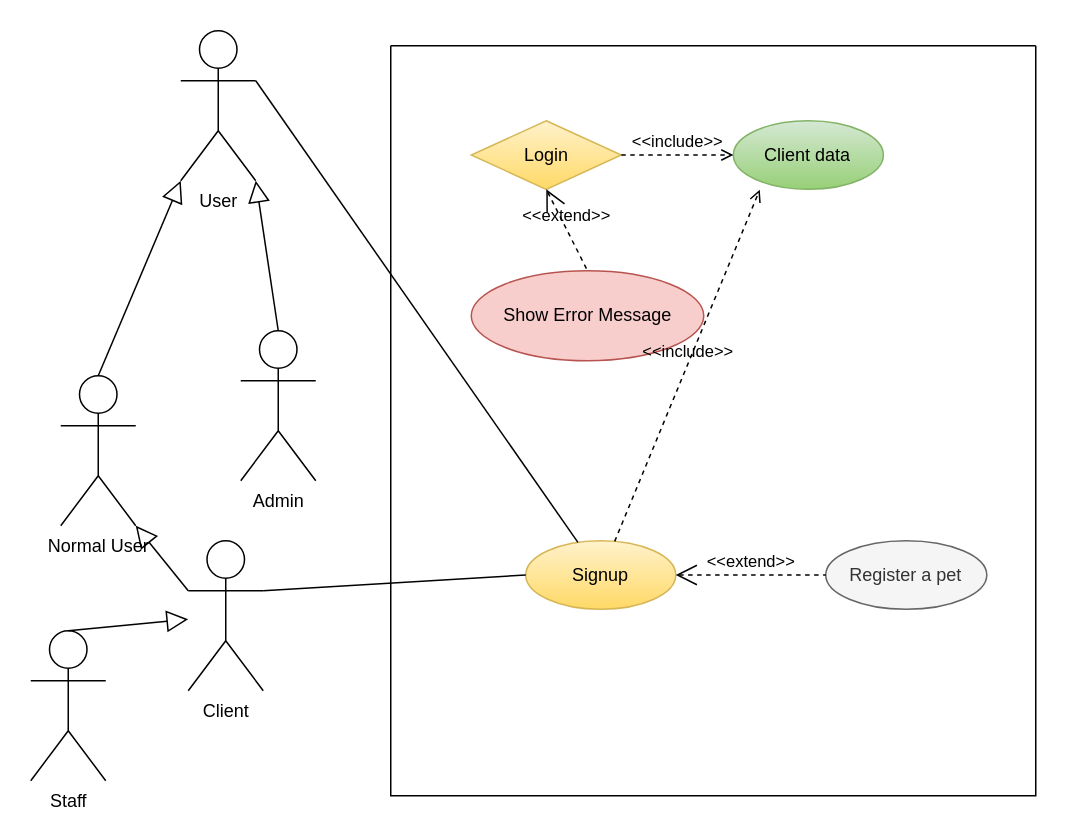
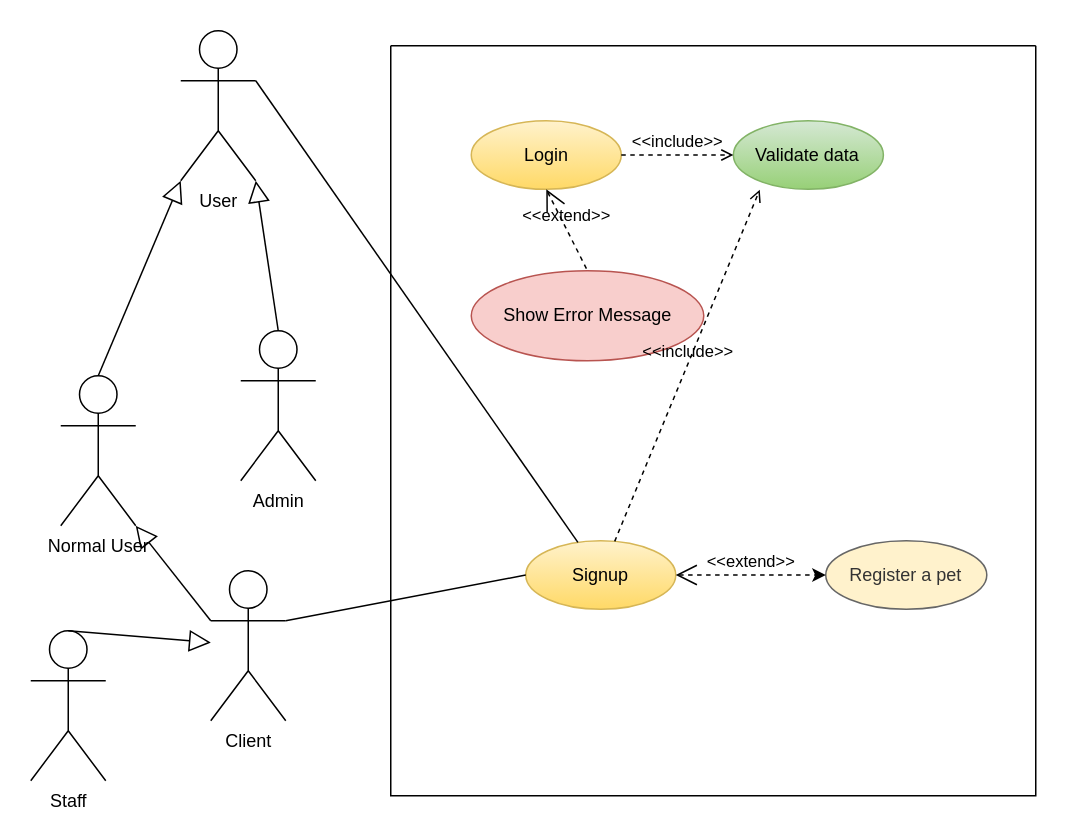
node "Login": shape diamond -> ellipse
node "Client data": label "Client data" -> "Validate data"
edge "Register a pet" -> "Signup": arrowhead none -> classic
node "Register a pet": fillcolor #f5f5f5 -> #fff2cc
node "Client": moved (226, 616) -> (248, 646)
